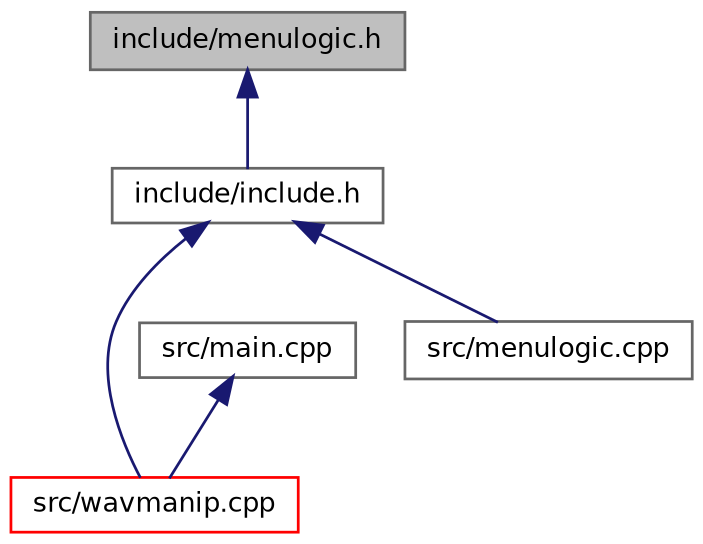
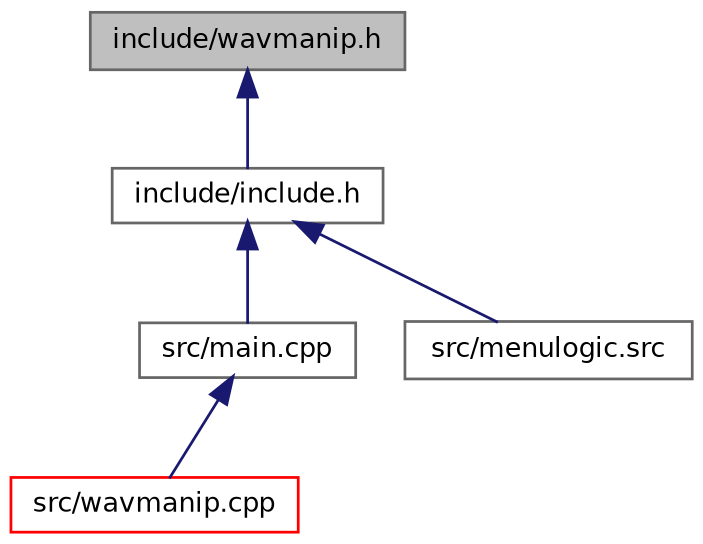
node "include/menulogic.h": label "include/menulogic.h" -> "include/wavmanip.h"
edge "src/wavmanip.cpp" -> "include/include.h": now "src/main.cpp" -> "include/include.h"
node "src/menulogic.cpp": label "src/menulogic.cpp" -> "src/menulogic.src"
